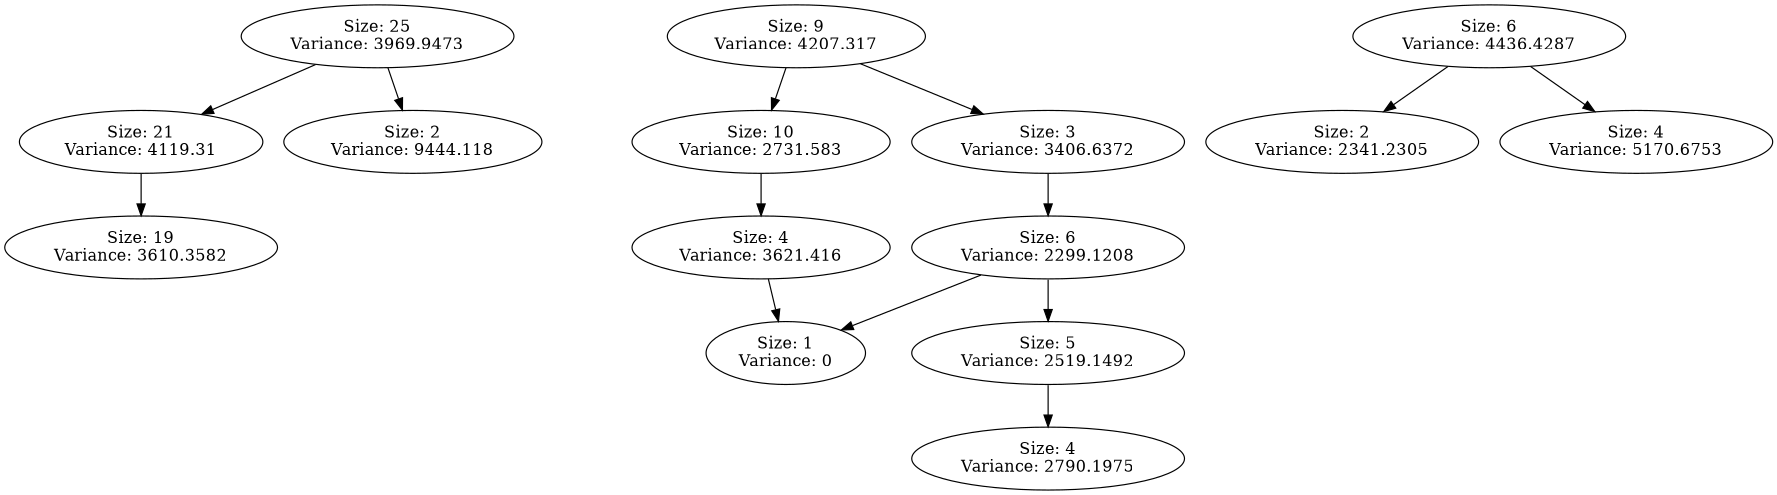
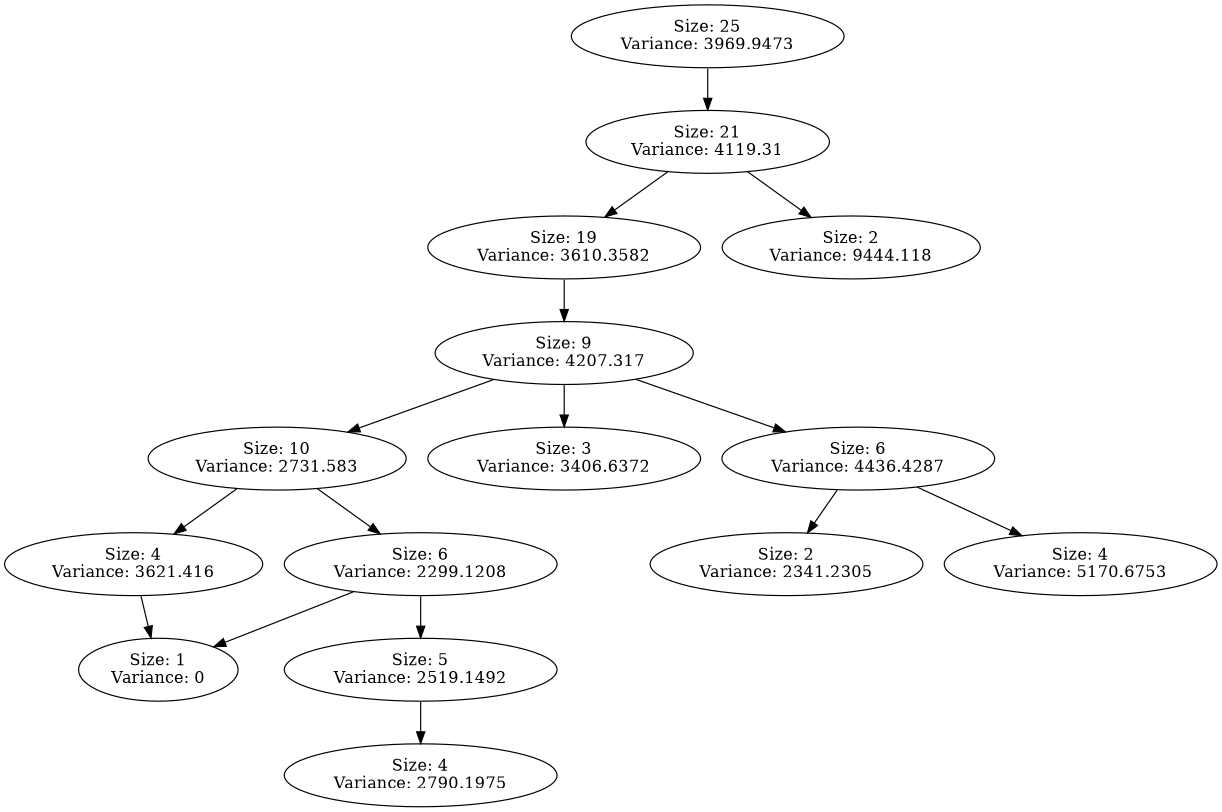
edge "Size: 25 Variance: 3969.9473" -> "Size: 2 Variance: 9444.118": now "Size: 21 Variance: 4119.31" -> "Size: 2 Variance: 9444.118"
edge "Size: 3 Variance: 3406.6372" -> "Size: 6 Variance: 2299.1208": now "Size: 10 Variance: 2731.583" -> "Size: 6 Variance: 2299.1208"
edge "Size: 19 Variance: 3610.3582" -> "Size: 9 Variance: 4207.317": added
edge "Size: 9 Variance: 4207.317" -> "Size: 6 Variance: 4436.4287": added
